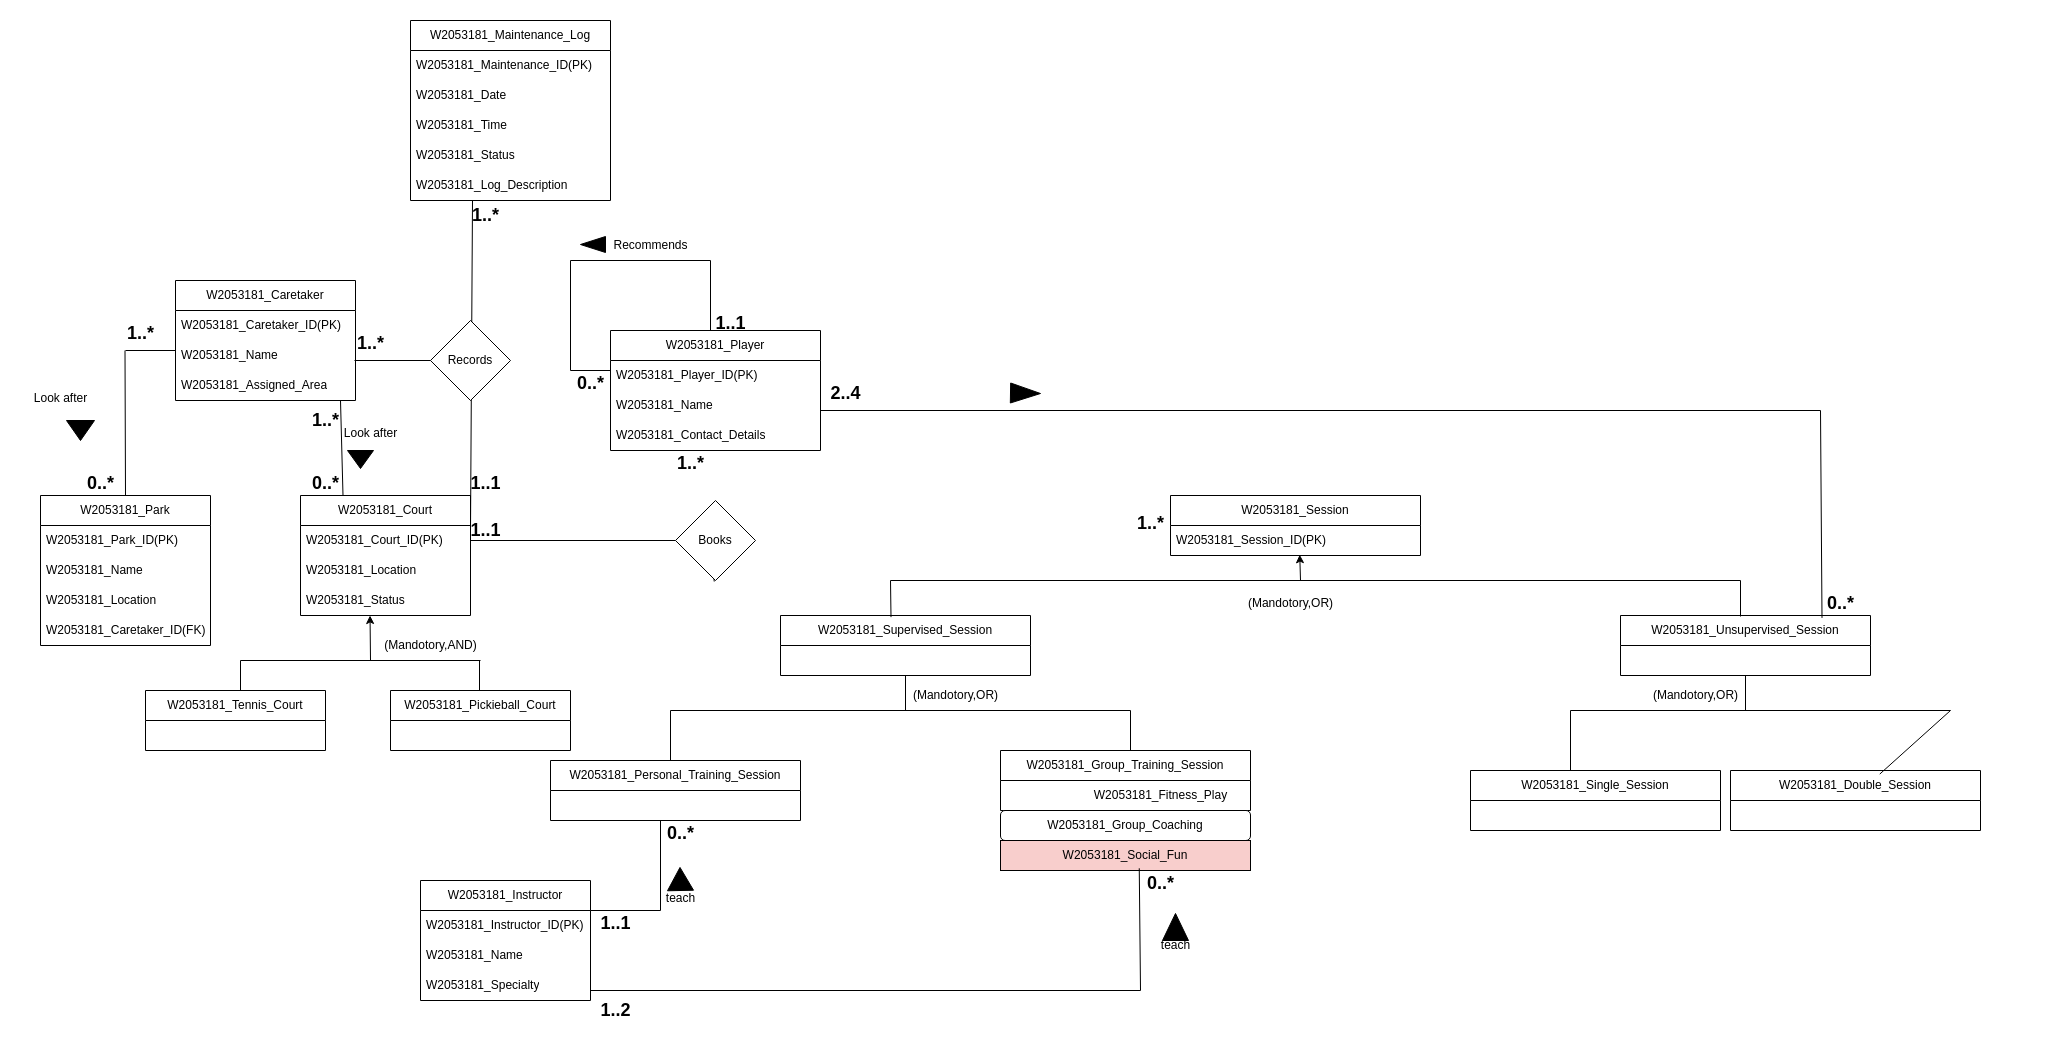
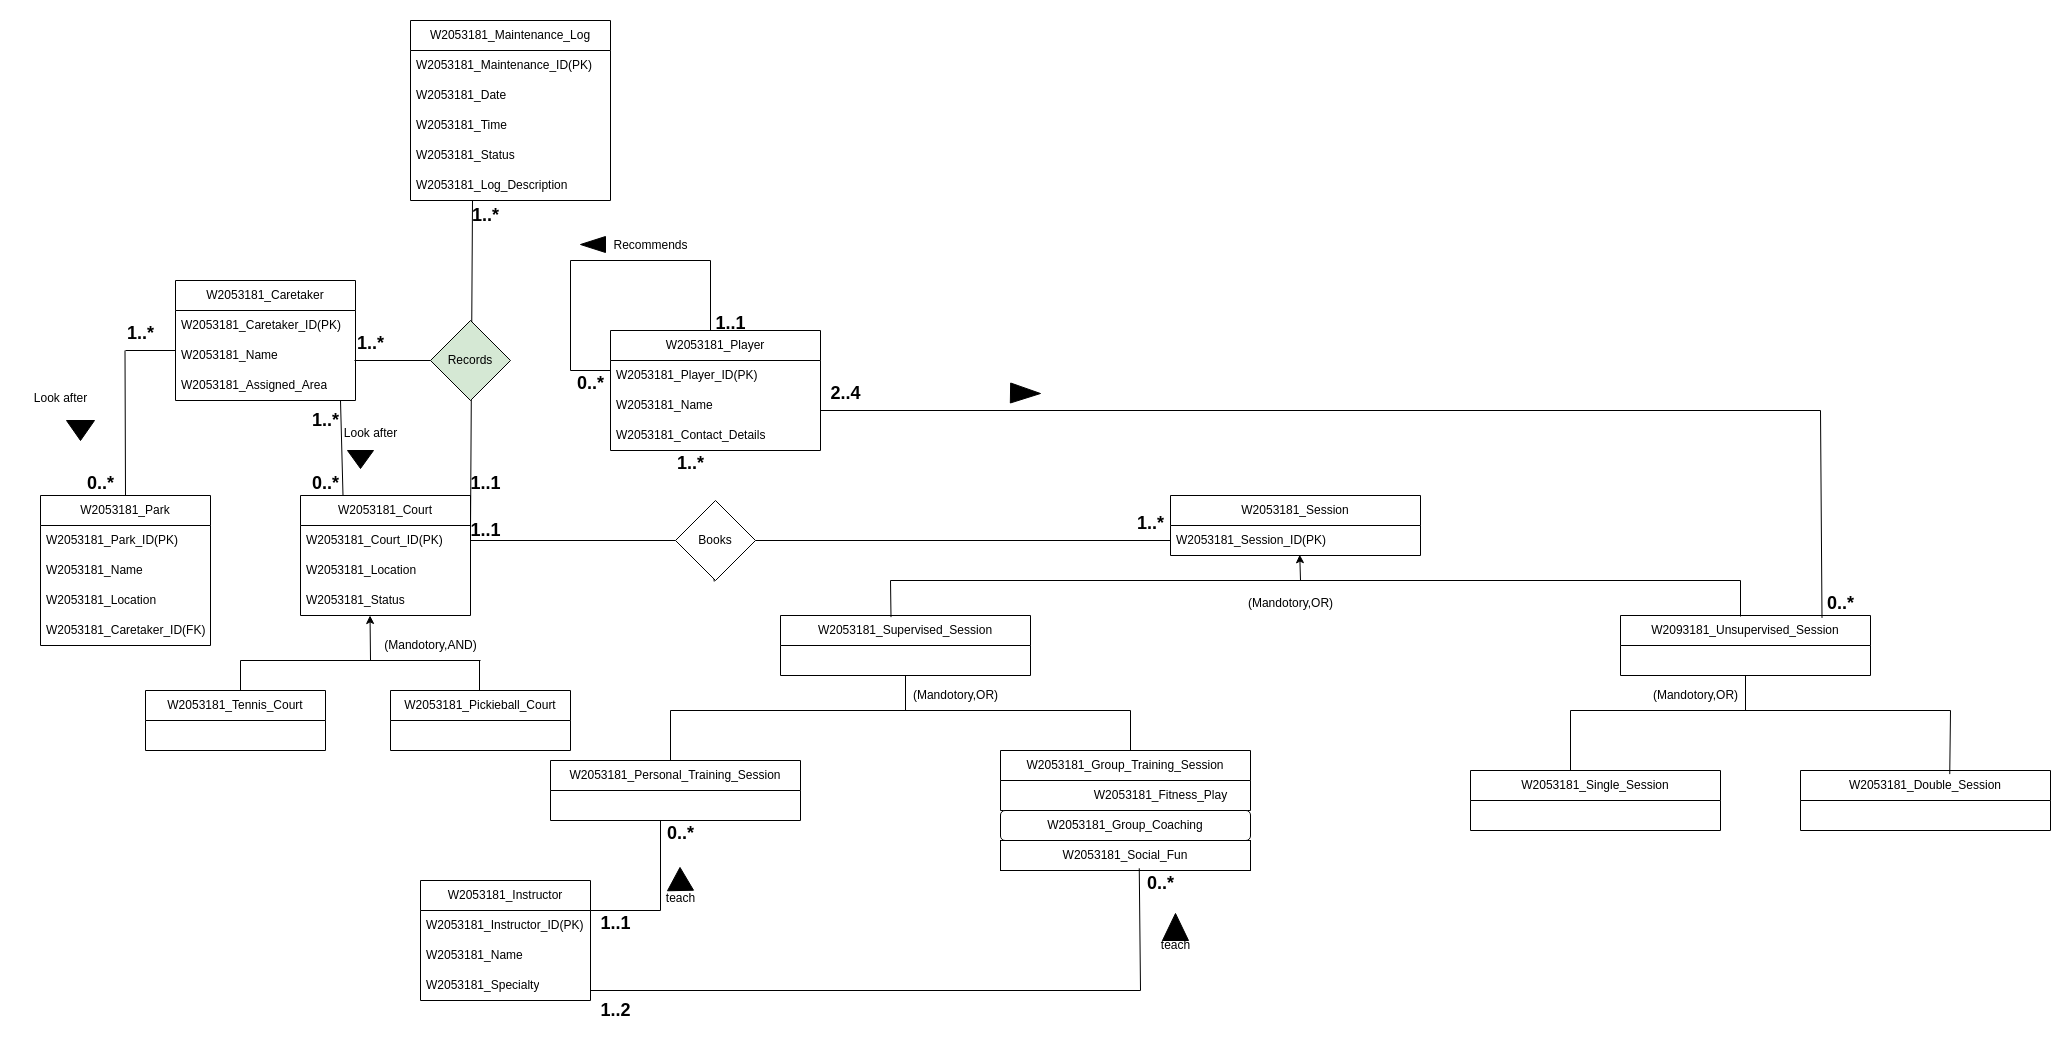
node "Records": fillcolor #ffffff -> #d5e8d4
edge "Books" -- "W2053181_Session_ID(PK)": added
node "W2053181_Unsupervised_Session": label "W2053181_Unsupervised_Session" -> "W2093181_Unsupervised_Session"
node "W2053181_Double_Session": moved (1856, 801) -> (1926, 801)
node "W2053181_Social_Fun": fillcolor #f8cecc -> #ffffff
